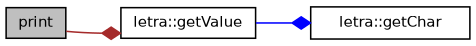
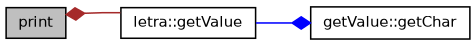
node "letra::getChar": label "letra::getChar" -> "getValue::getChar"
edge "print" -> "letra::getValue": reversed
